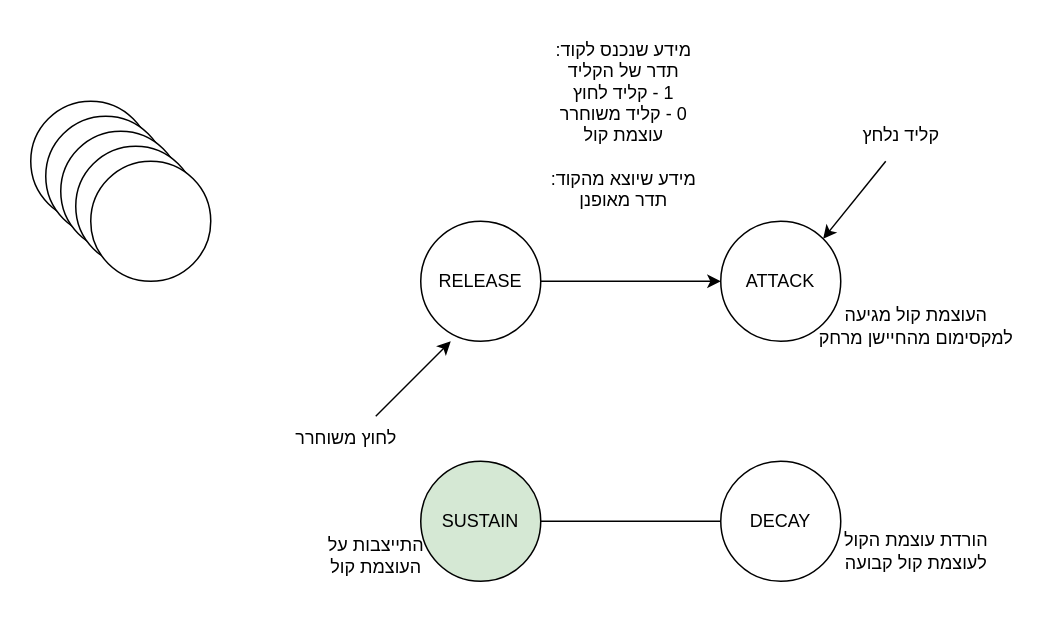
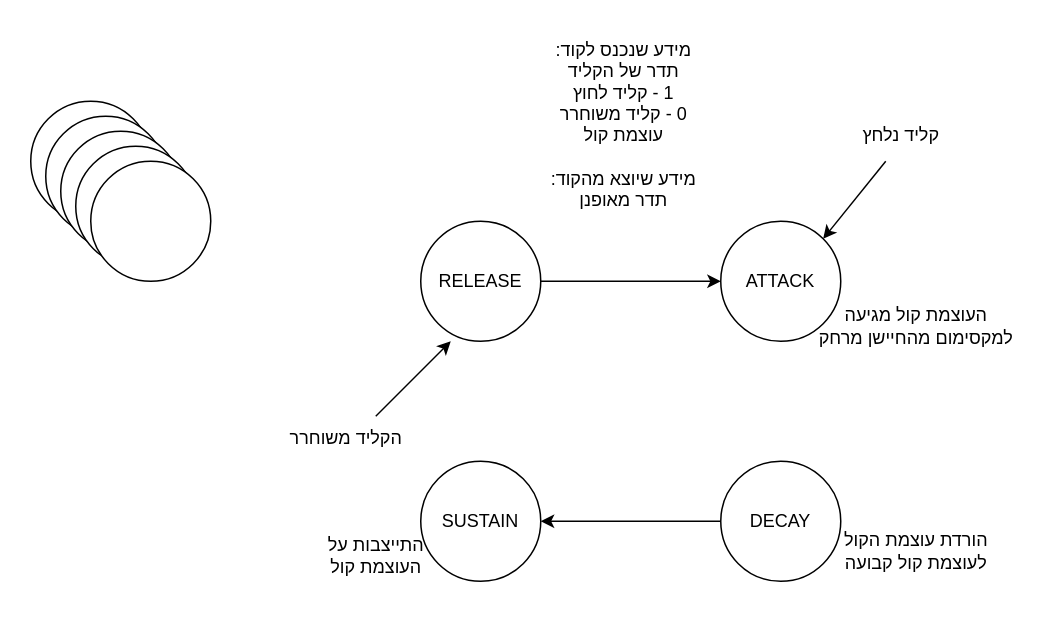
node "לחוץ משוחרר": label "לחוץ משוחרר" -> "הקליד משוחרר"
node "SUSTAIN": fillcolor #d5e8d4 -> #ffffff
edge "SUSTAIN" -- "DECAY": arrowhead none -> classic
